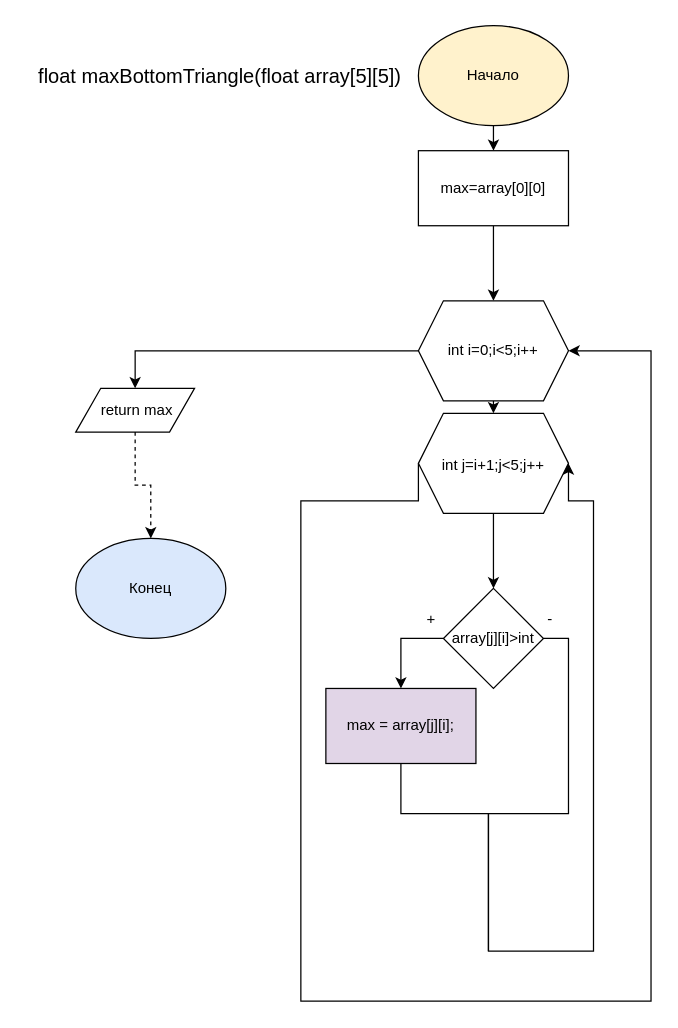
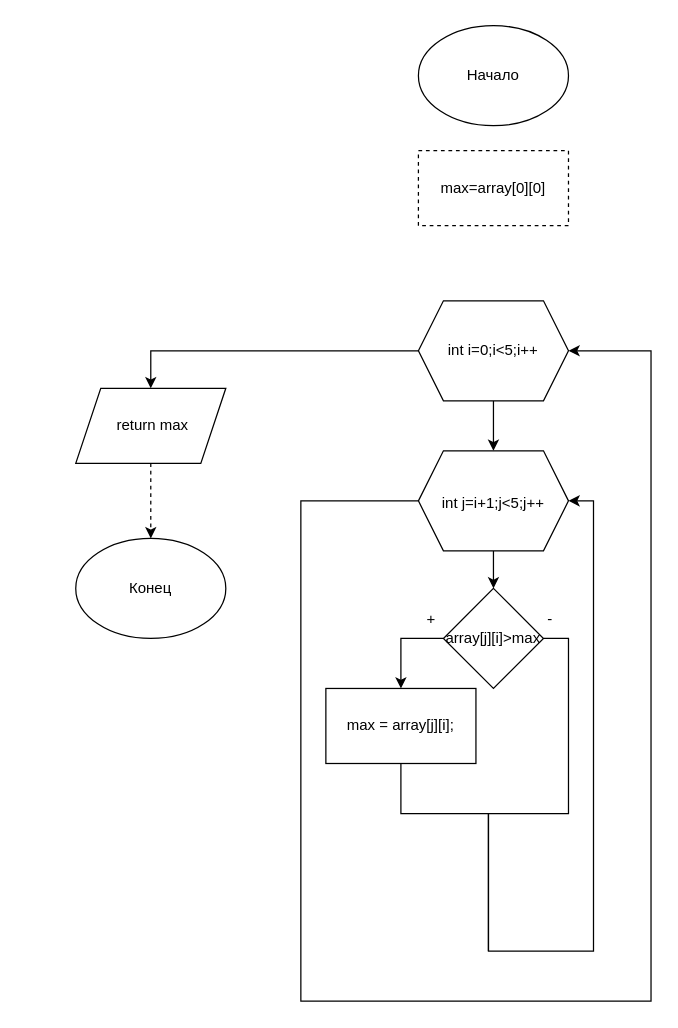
node "float maxBottomTriangle(float array[5][5])": removed
node "Начало": fillcolor #fff2cc -> #ffffff
edge "Начало" -> "max=array[0][0]": removed
node "max=array[0][0]": style solid -> dashed
edge "max=array[0][0]" -> "int i=0;i<5;i++": removed
node "return max": size 119x44 -> 150x75
node "int j=i+1;j<5;j++": moved (493, 463) -> (493, 501)
node "Конец": fillcolor #dae8fc -> #ffffff
node "array[j][i]>int": label "array[j][i]>int" -> "array[j][i]>max"
node "max = array[j][i];": fillcolor #e1d5e7 -> #ffffff
